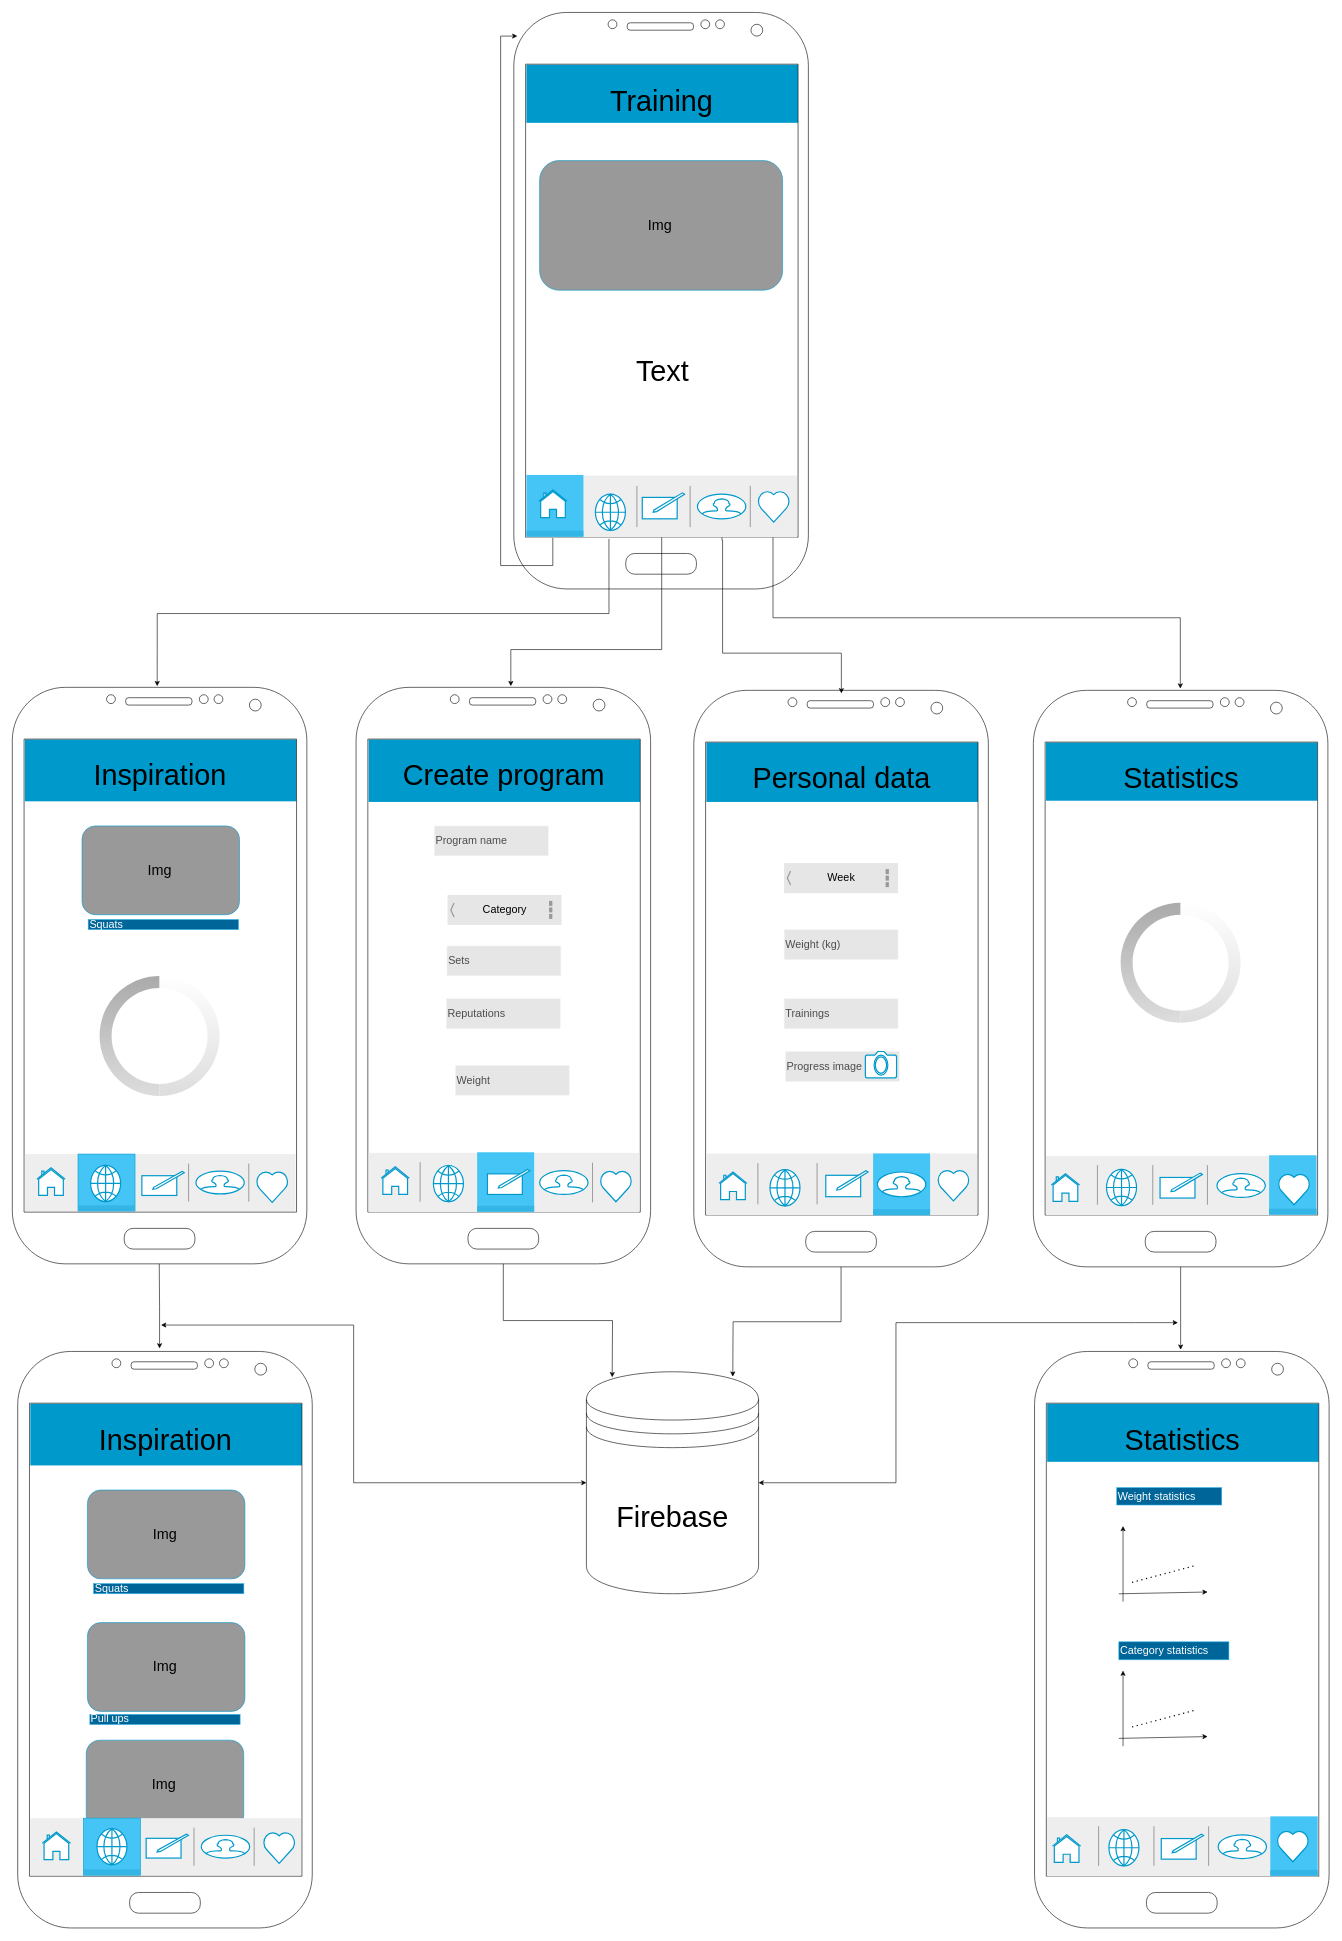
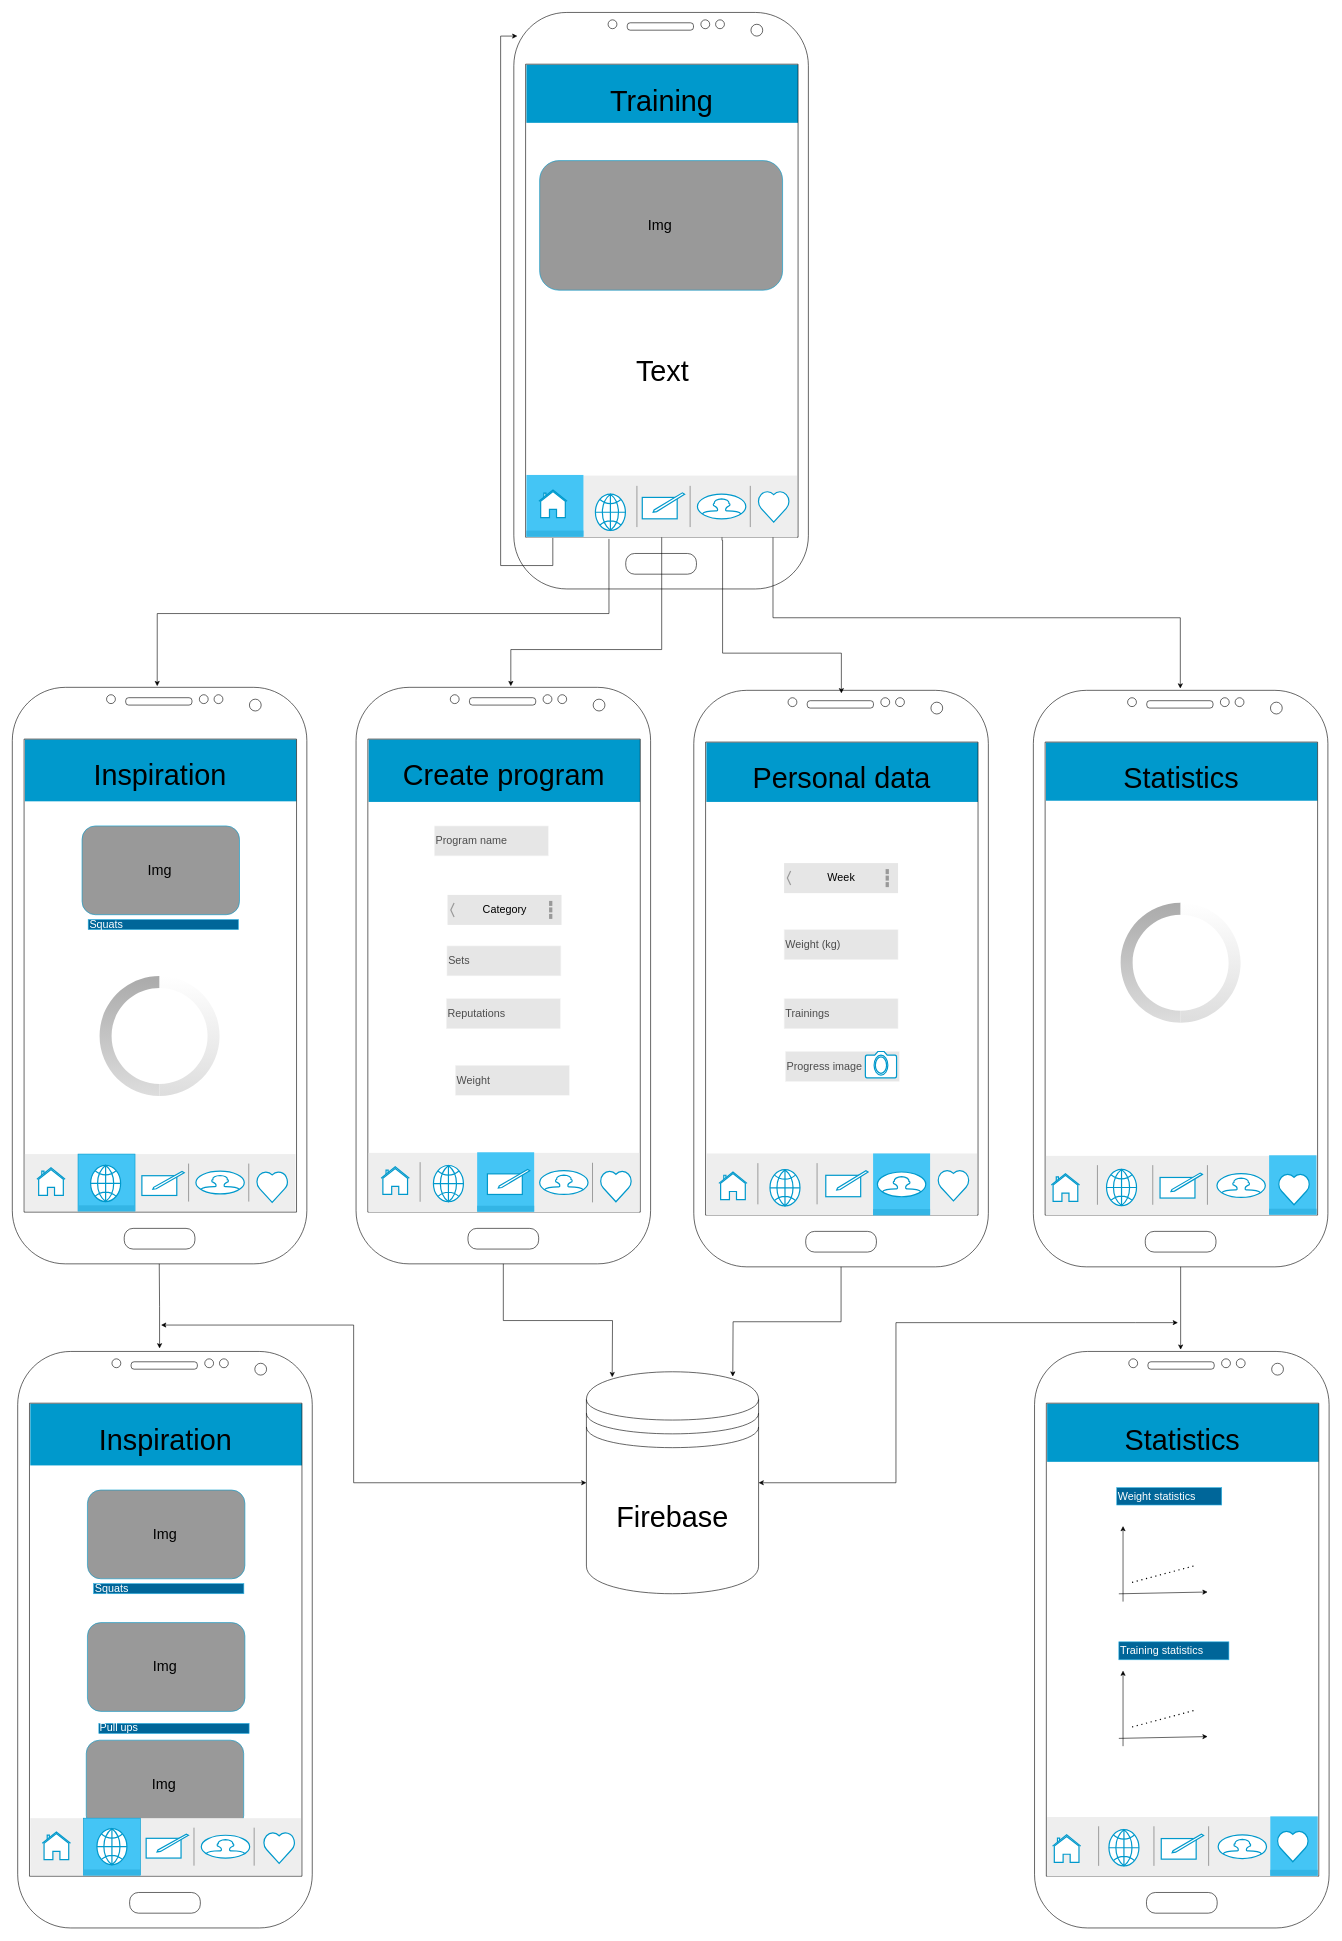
node "Category statistics": label "Category statistics" -> "Training statistics"
node "Pull ups": moved (165, 1720) -> (174, 1729)
